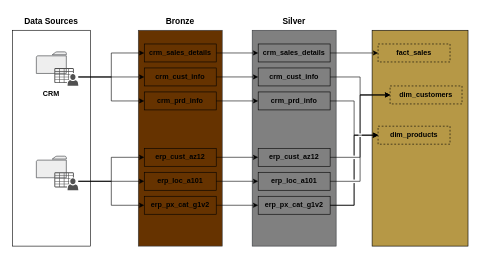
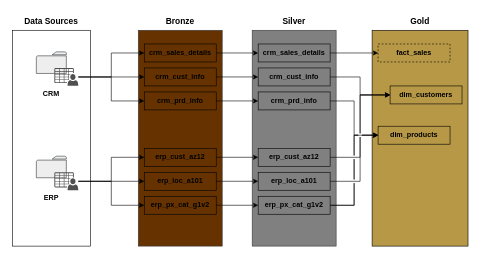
node "Gold": added
node "dim_customers": style dashed -> solid
node "dim_products": style dashed -> solid
node "ERP": added
